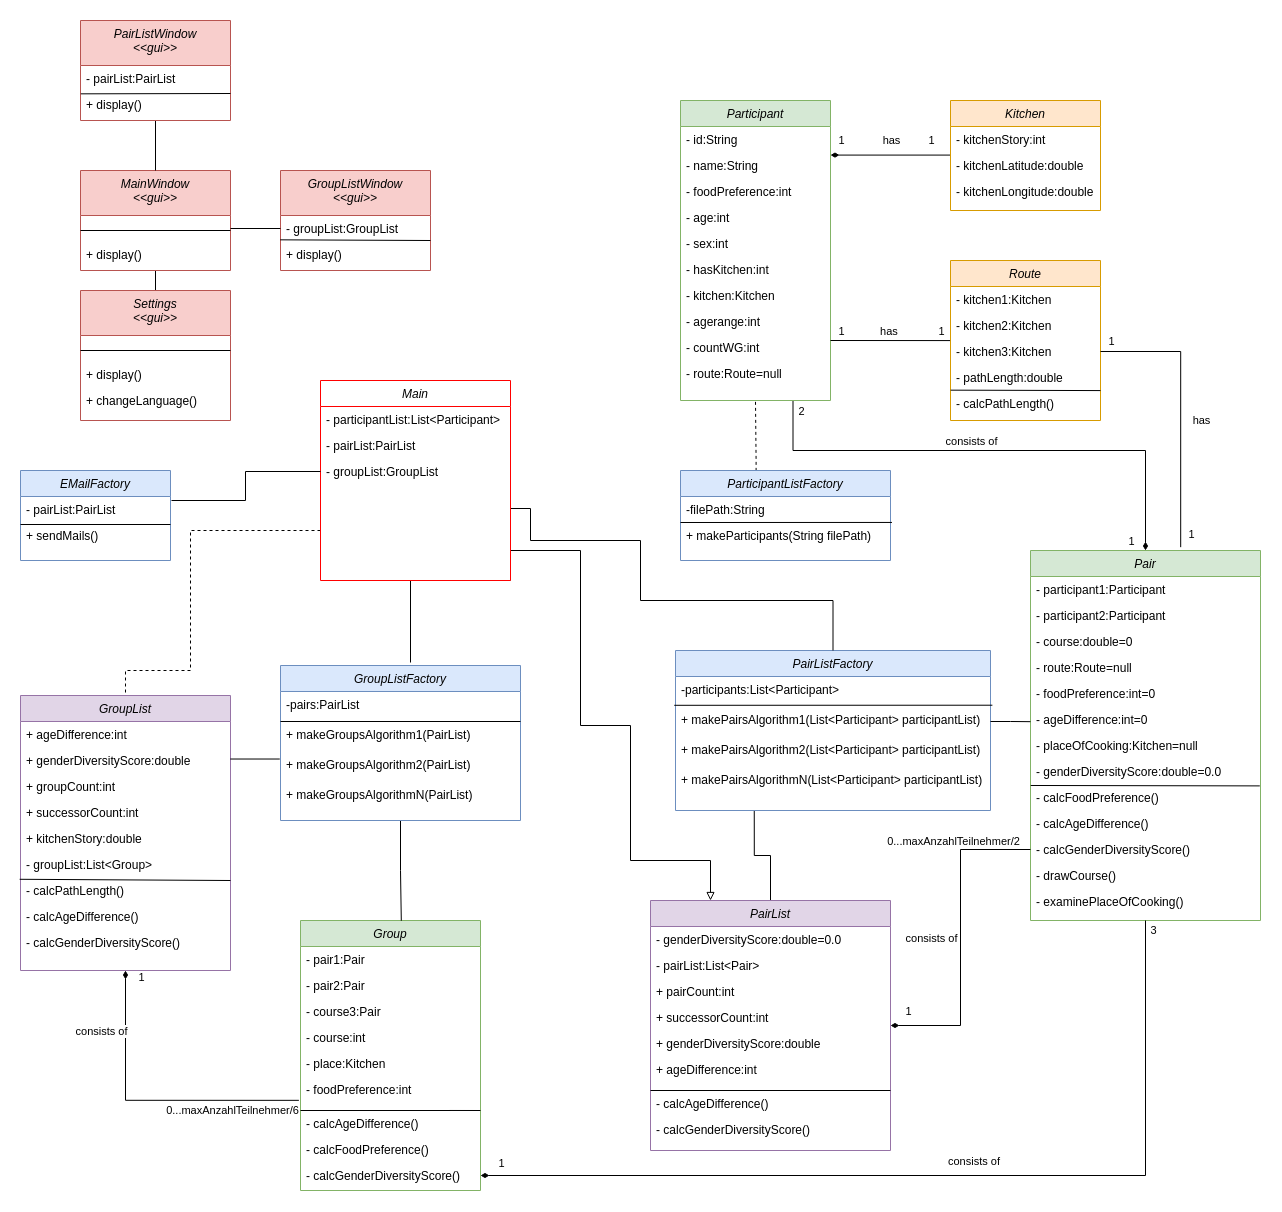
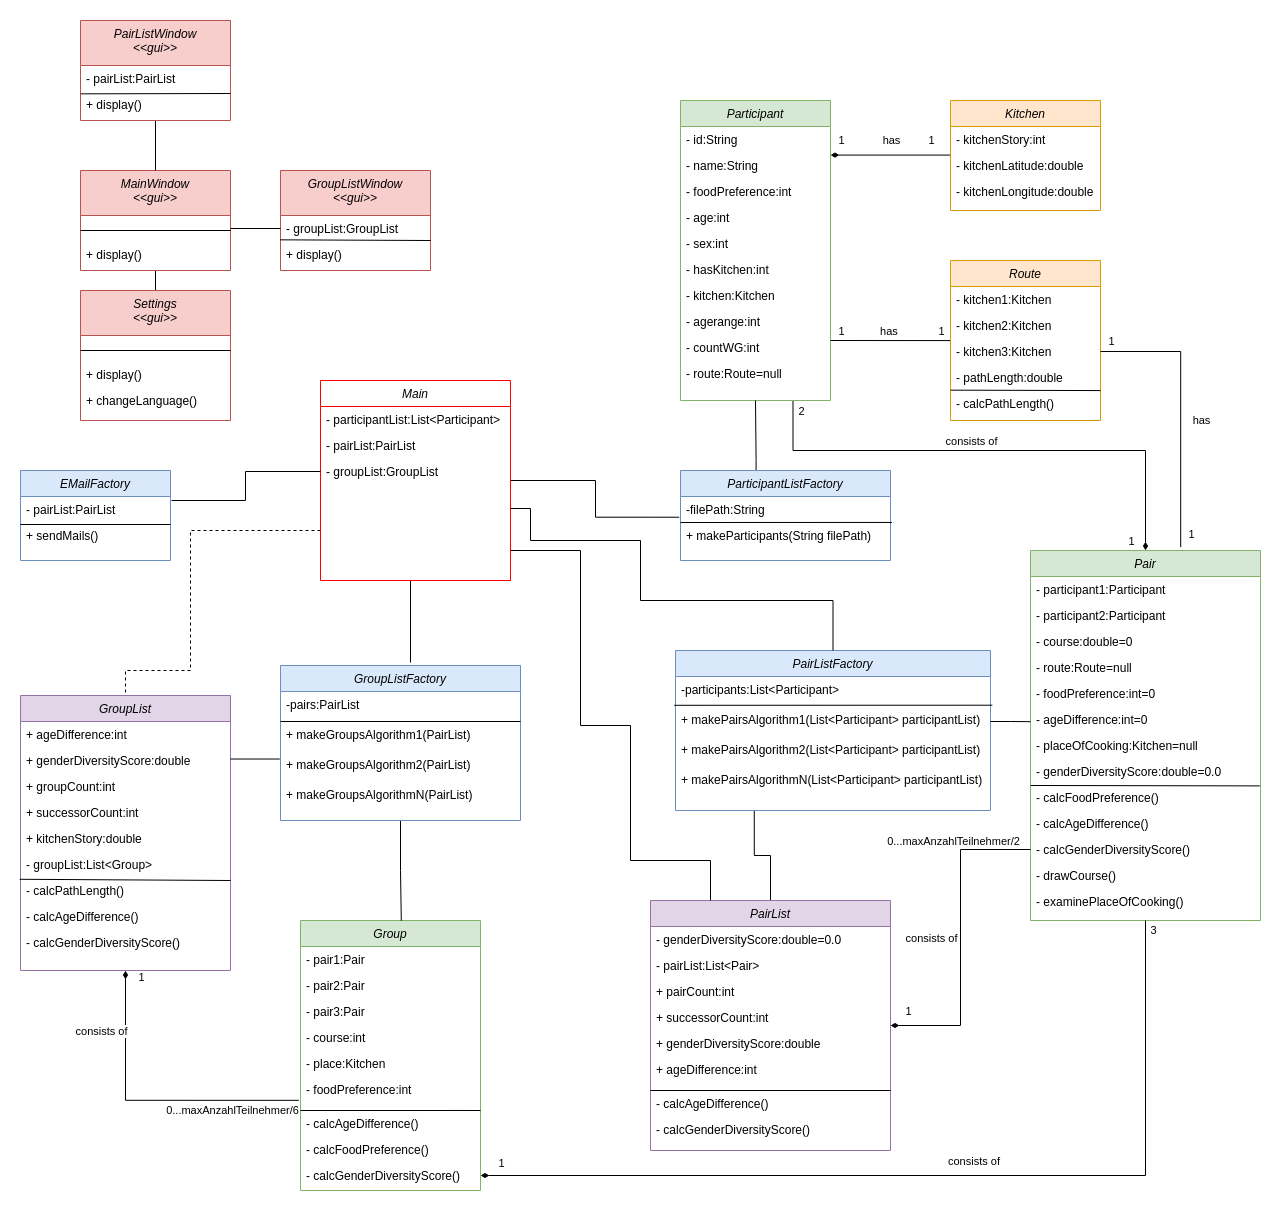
edge "Participant" -- "ParticipantListFactory": style dashed -> solid
edge "Main" -- "+ makeParticipants(String filePath)": added
edge "Main" -> "PairList": arrowhead block -> none
node "- course3:Pair": label "- course3:Pair" -> "- pair3:Pair"
